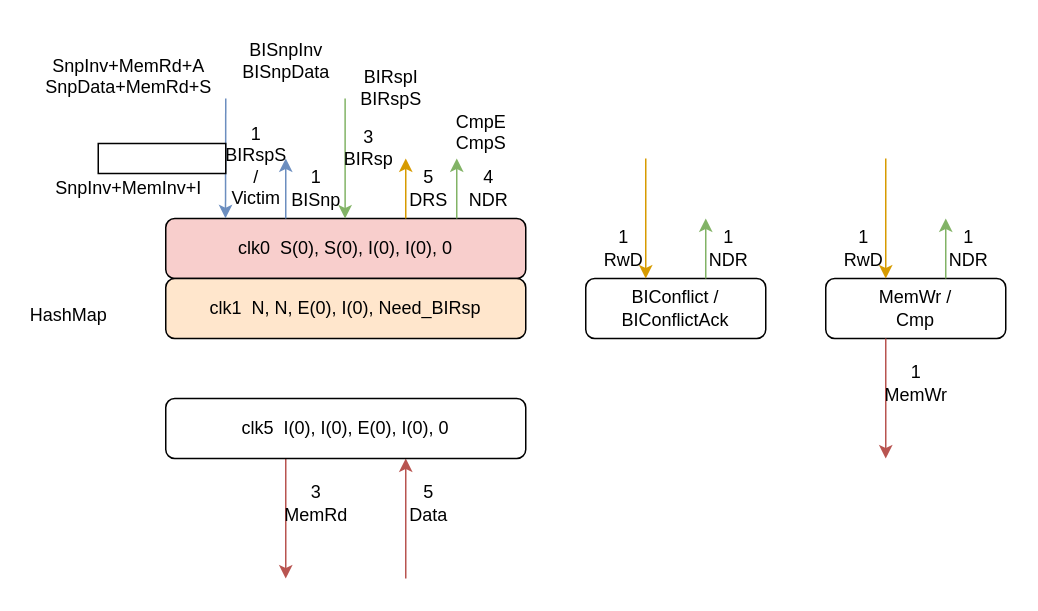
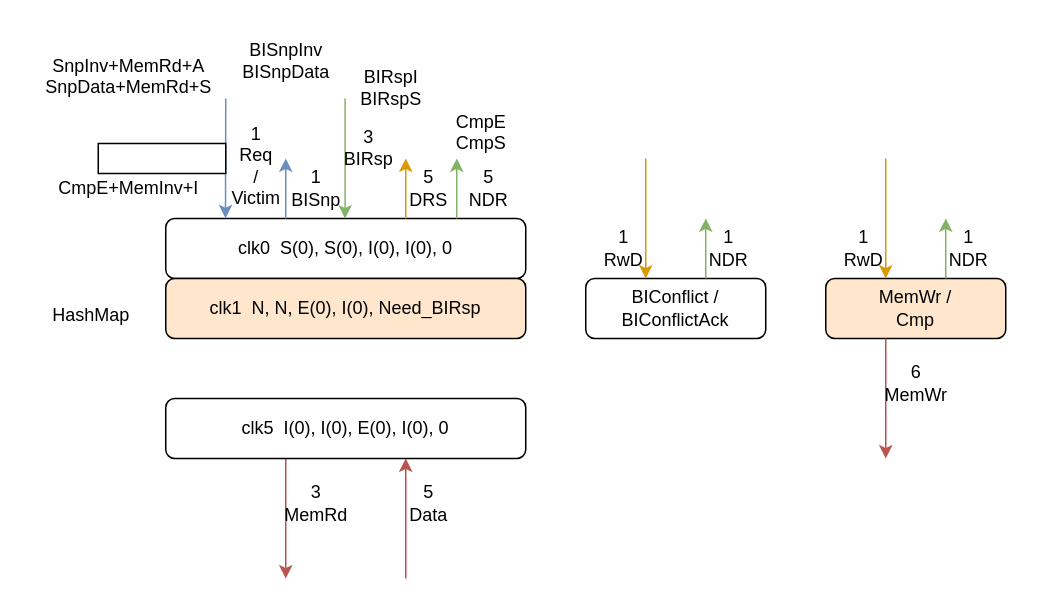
node "1 BIRspS / Victim": label "1 BIRspS / Victim" -> "1 Req / Victim"
node "SnpInv+MemInv+I": label "SnpInv+MemInv+I" -> "CmpE+MemInv+I"
node "4 NDR": label "4 NDR" -> "5 NDR"
node "clk0 S(0), S(0), I(0), I(0), 0": fillcolor #f8cecc -> #ffffff
node "MemWr / Cmp": fillcolor #ffffff -> #ffe6cc
node "HashMap": moved (68, 316) -> (91, 316)
node "1 MemWr": label "1 MemWr" -> "6 MemWr"
